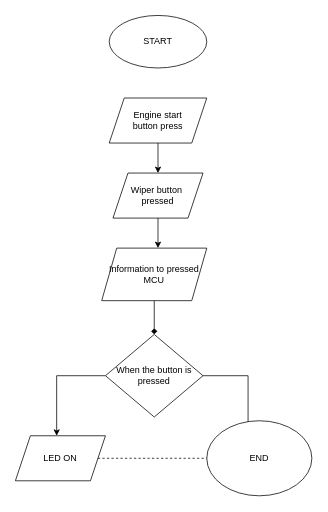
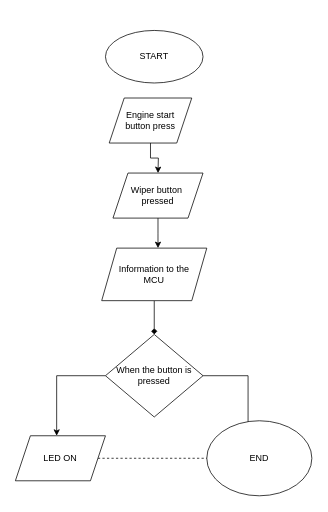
node "START": moved (158, 42) -> (154, 57)
node "Engine start button press": size 98x45 -> 83x45
node "Information to pressed MCU": label "Information to pressed MCU" -> "Information to the MCU"
